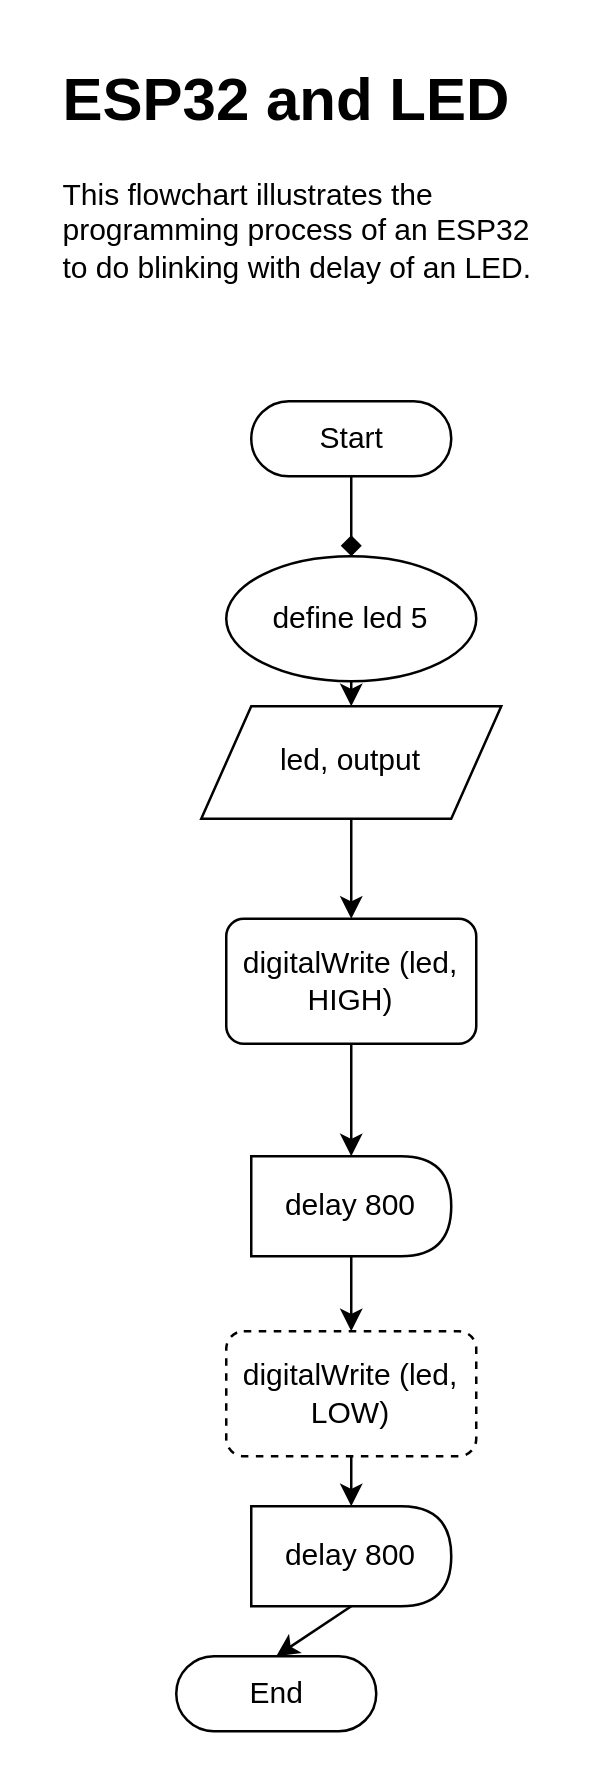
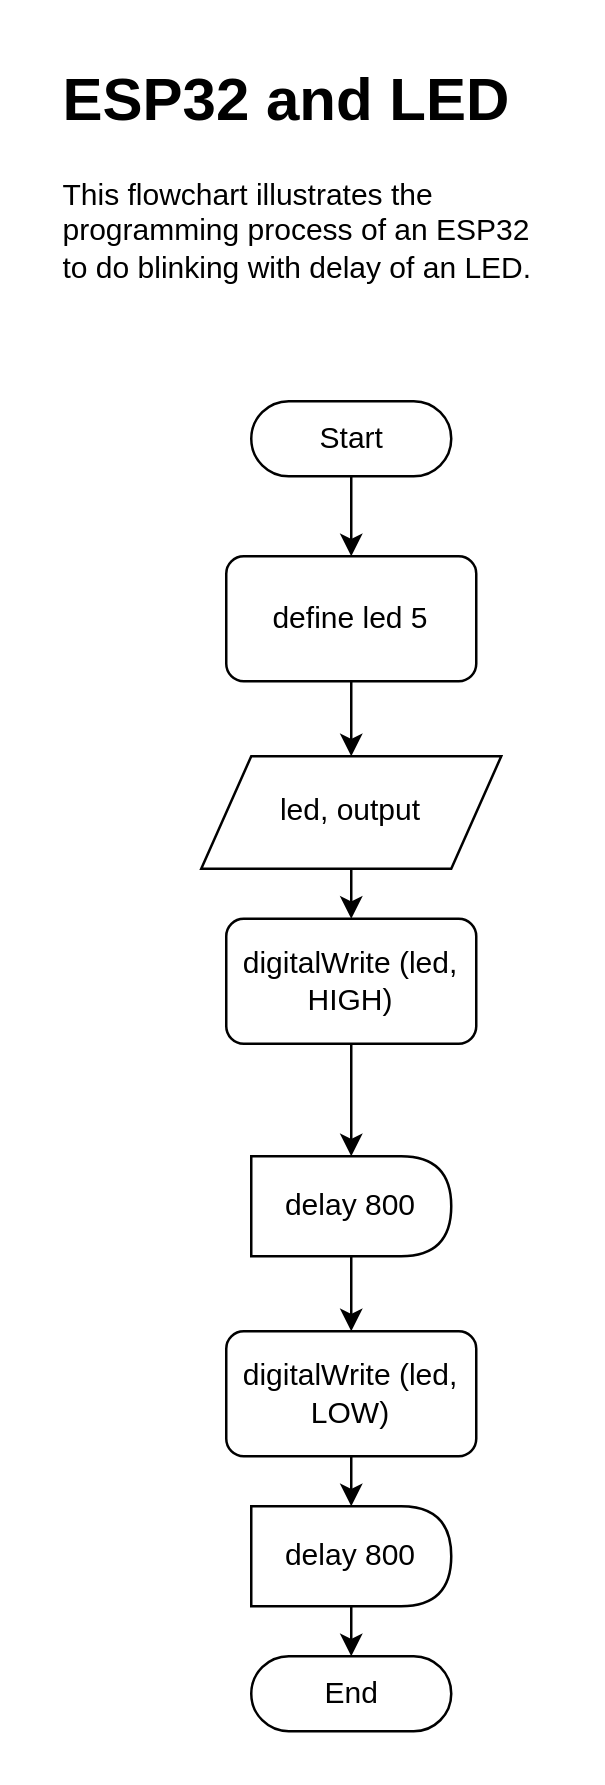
edge "Start" -> "define led 5": arrowhead diamond -> classic
node "define led 5": shape ellipse -> rounded rectangle
node "led, output": moved (351, 762) -> (351, 812)
node "digitalWrite (led, LOW)": style dashed -> solid
node "End": moved (276, 1694) -> (351, 1694)
